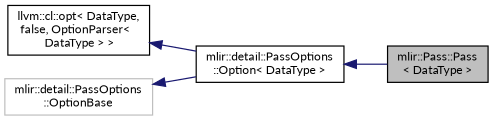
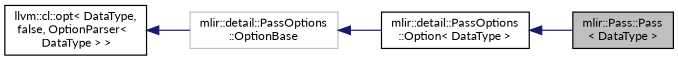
edge "mlir::detail::PassOptions ::Option< DataType >" -> "llvm::cl::opt< DataType, false, OptionParser< DataType > >": now "mlir::detail::PassOptions ::OptionBase" -> "llvm::cl::opt< DataType, false, OptionParser< DataType > >"
